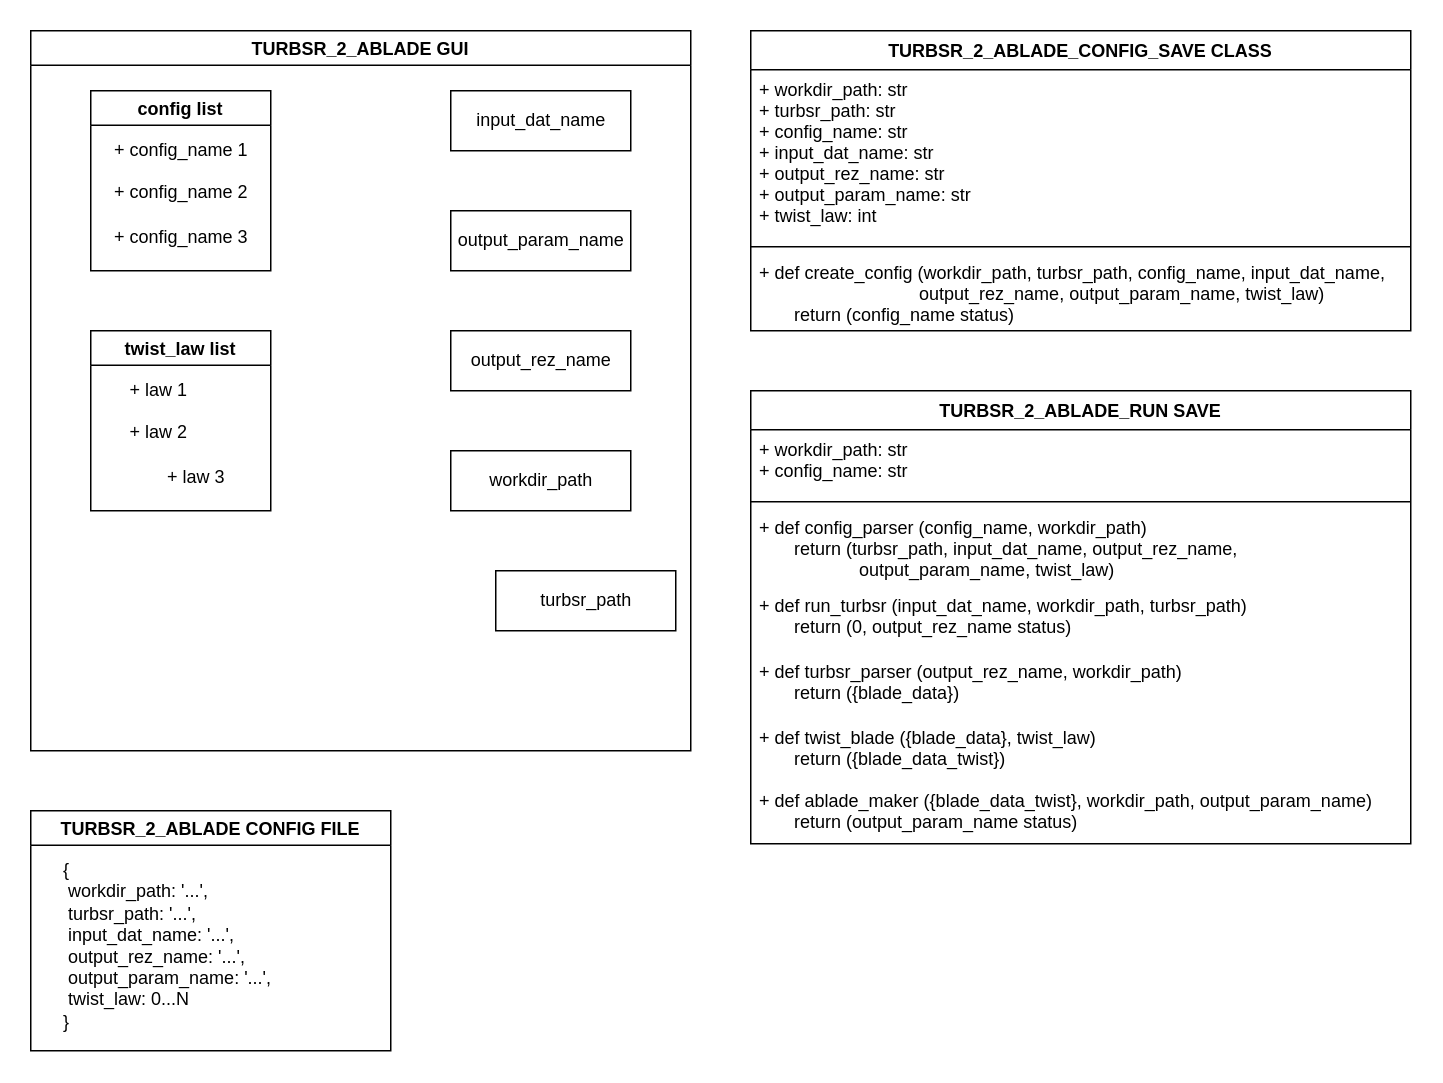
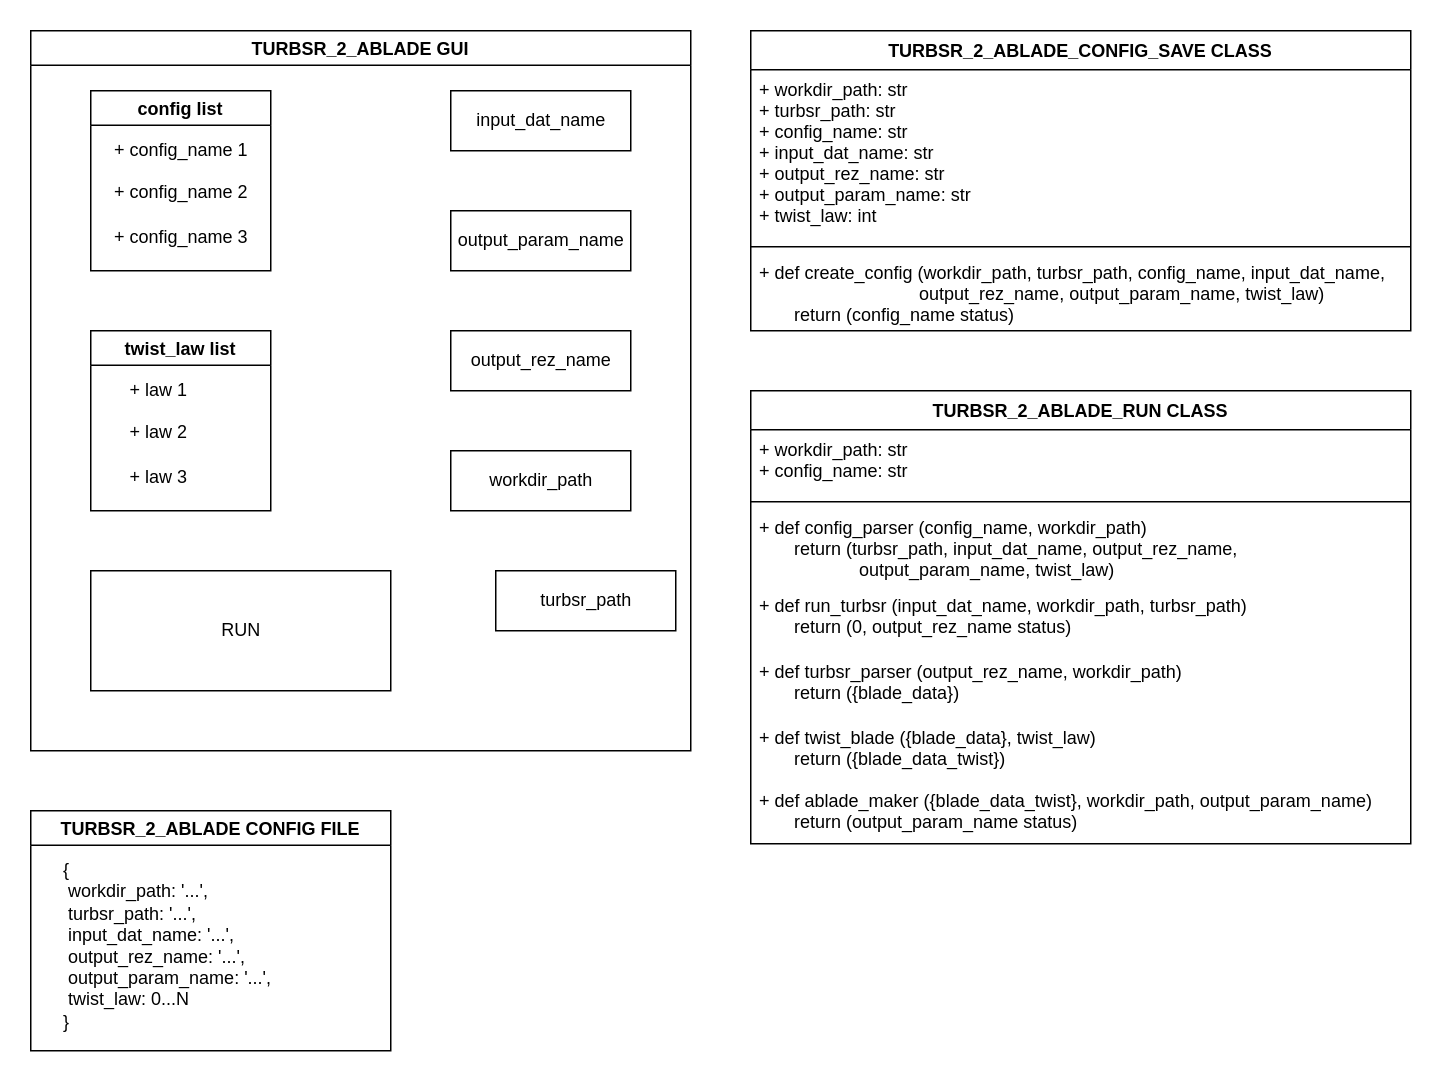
node "TURBSR_2_ABLADE_RUN SAVE": label "TURBSR_2_ABLADE_RUN SAVE" -> "TURBSR_2_ABLADE_RUN CLASS"
node "+ law 3": moved (196, 478) -> (158, 478)
node "RUN": added
